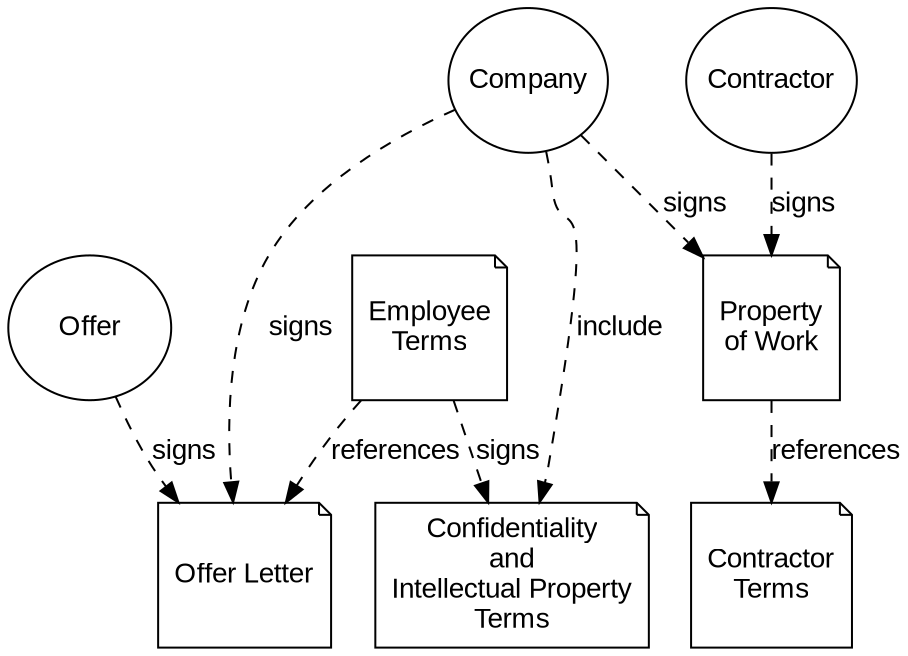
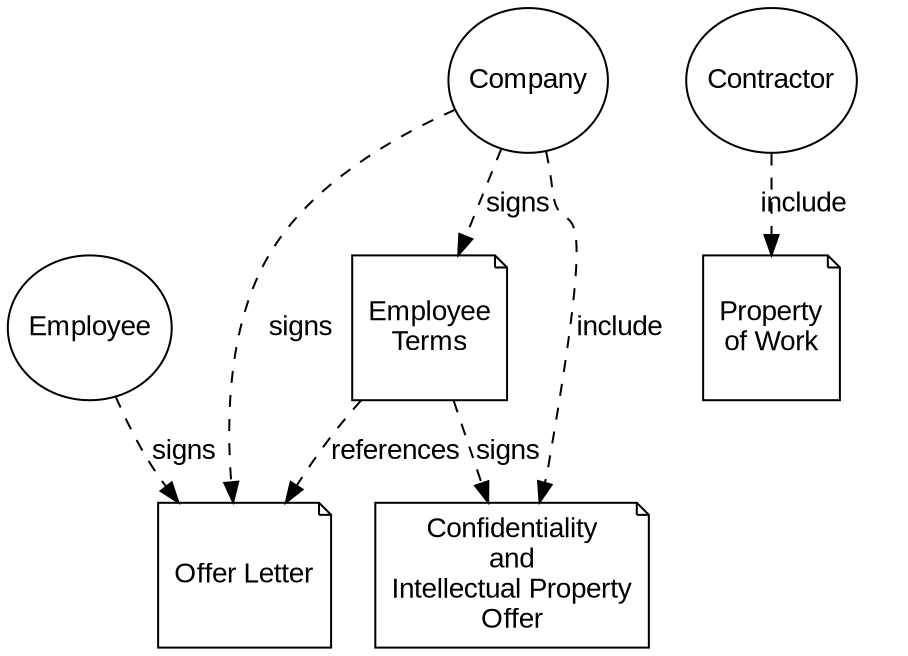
edge "Company" -> "Property of Work": now "Company" -> "Employee Terms"
edge "Contractor" -> "Property of Work": label "signs" -> "include"
node "Offer": label "Offer" -> "Employee"
node "Confidentiality and Intellectual Property Terms": label "Confidentiality and Intellectual Property Terms" -> "Confidentiality and Intellectual Property Offer"
node "Contractor Terms": removed
